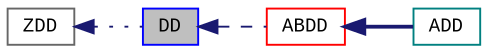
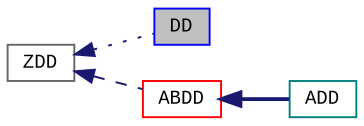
edge "ABDD" -> "DD": now "ABDD" -> "ZDD"
